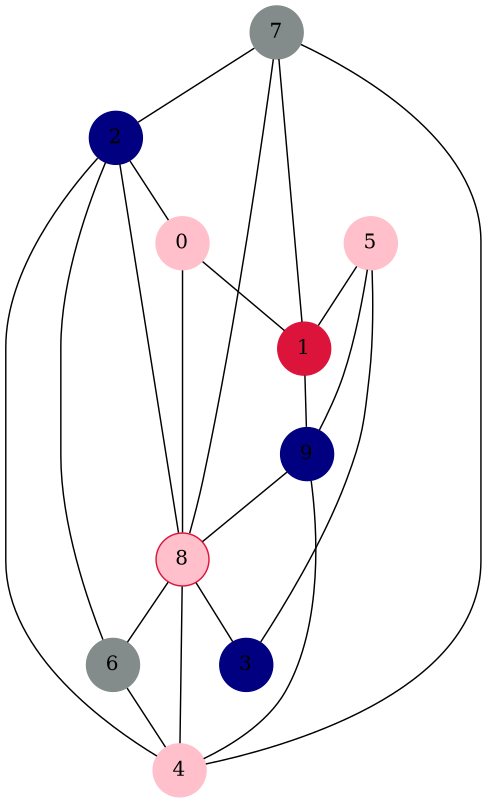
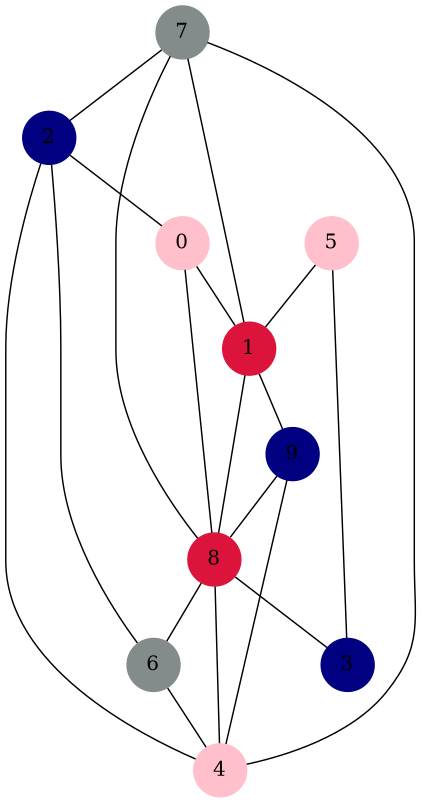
edge "2" -- "8": now "1" -- "8"
edge "5" -- "9": removed
node "8": fillcolor pink -> crimson
